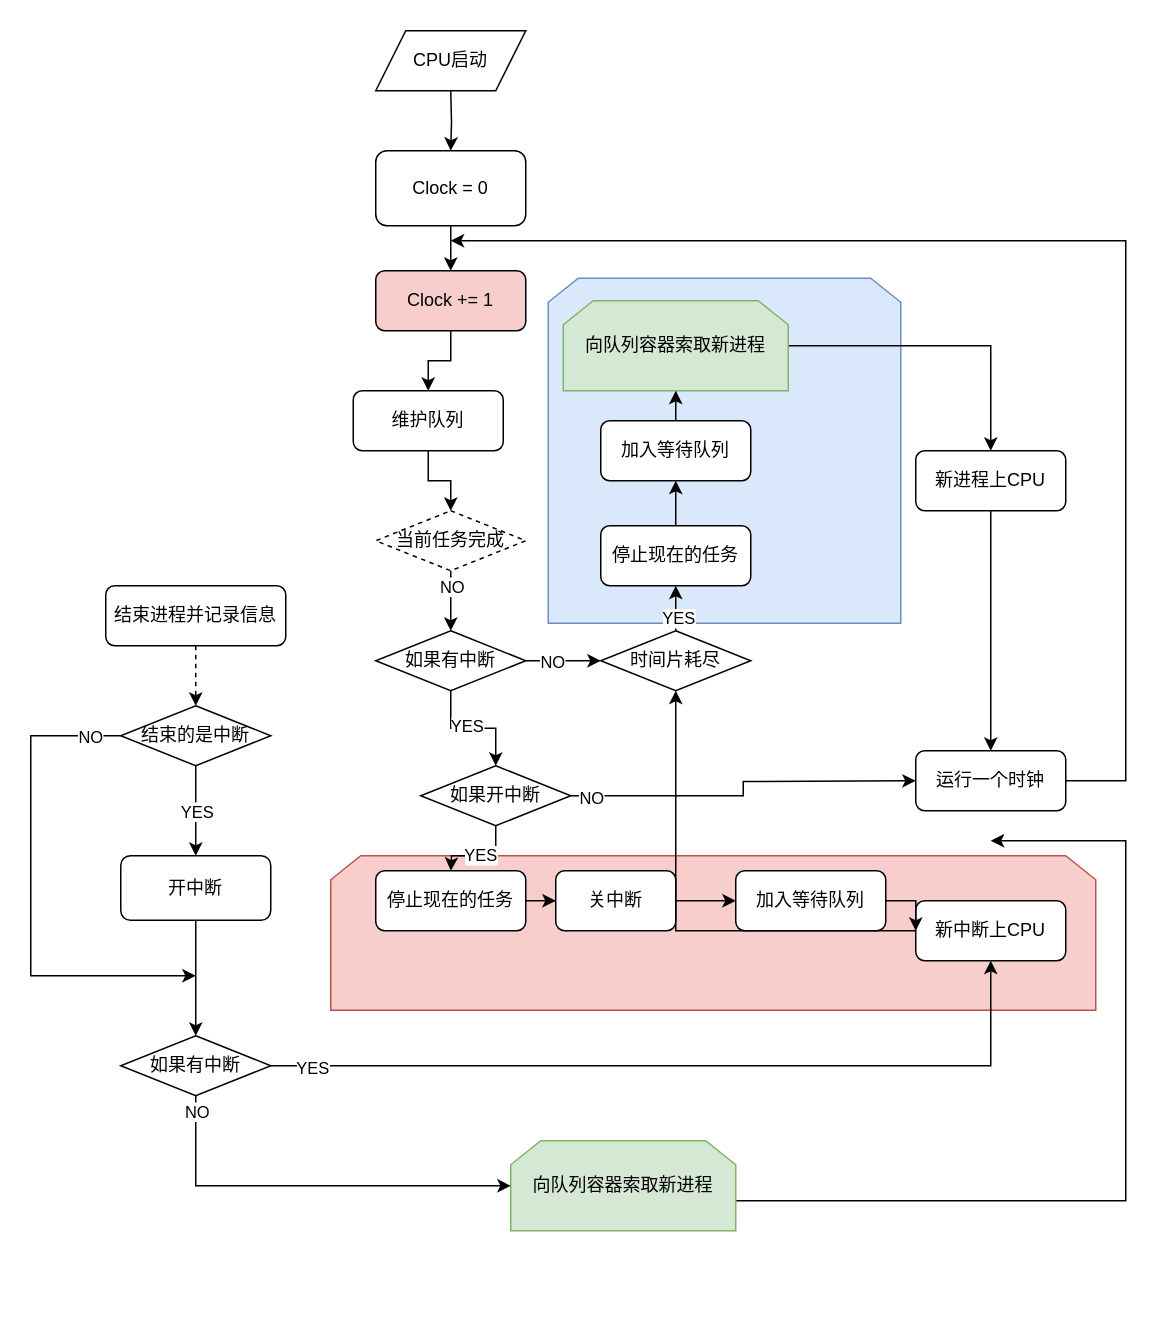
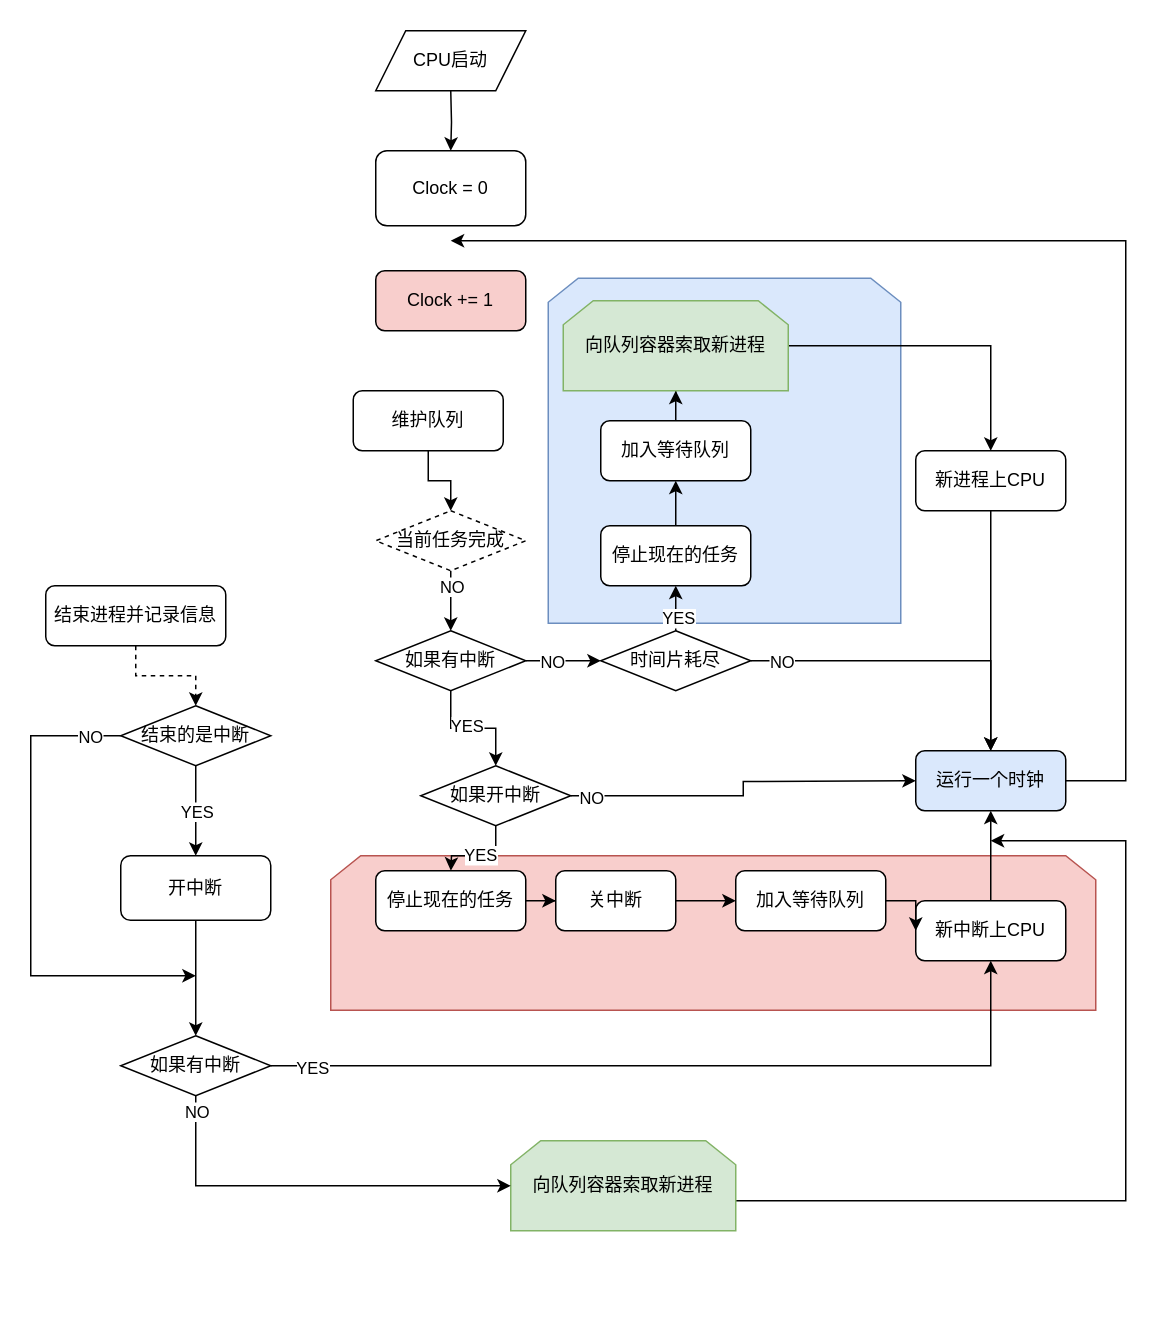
edge "Clock = 0" -> "Clock += 1": removed
edge "Clock += 1" -> "维护队列": removed
node "结束进程并记录信息": moved (196, 616) -> (136, 616)
edge "时间片耗尽" -> "运行一个时钟": added, label "NO"
node "运行一个时钟": fillcolor #ffffff -> #dae8fc
edge "新中断上CPU" -> "时间片耗尽": now "新中断上CPU" -> "运行一个时钟"
